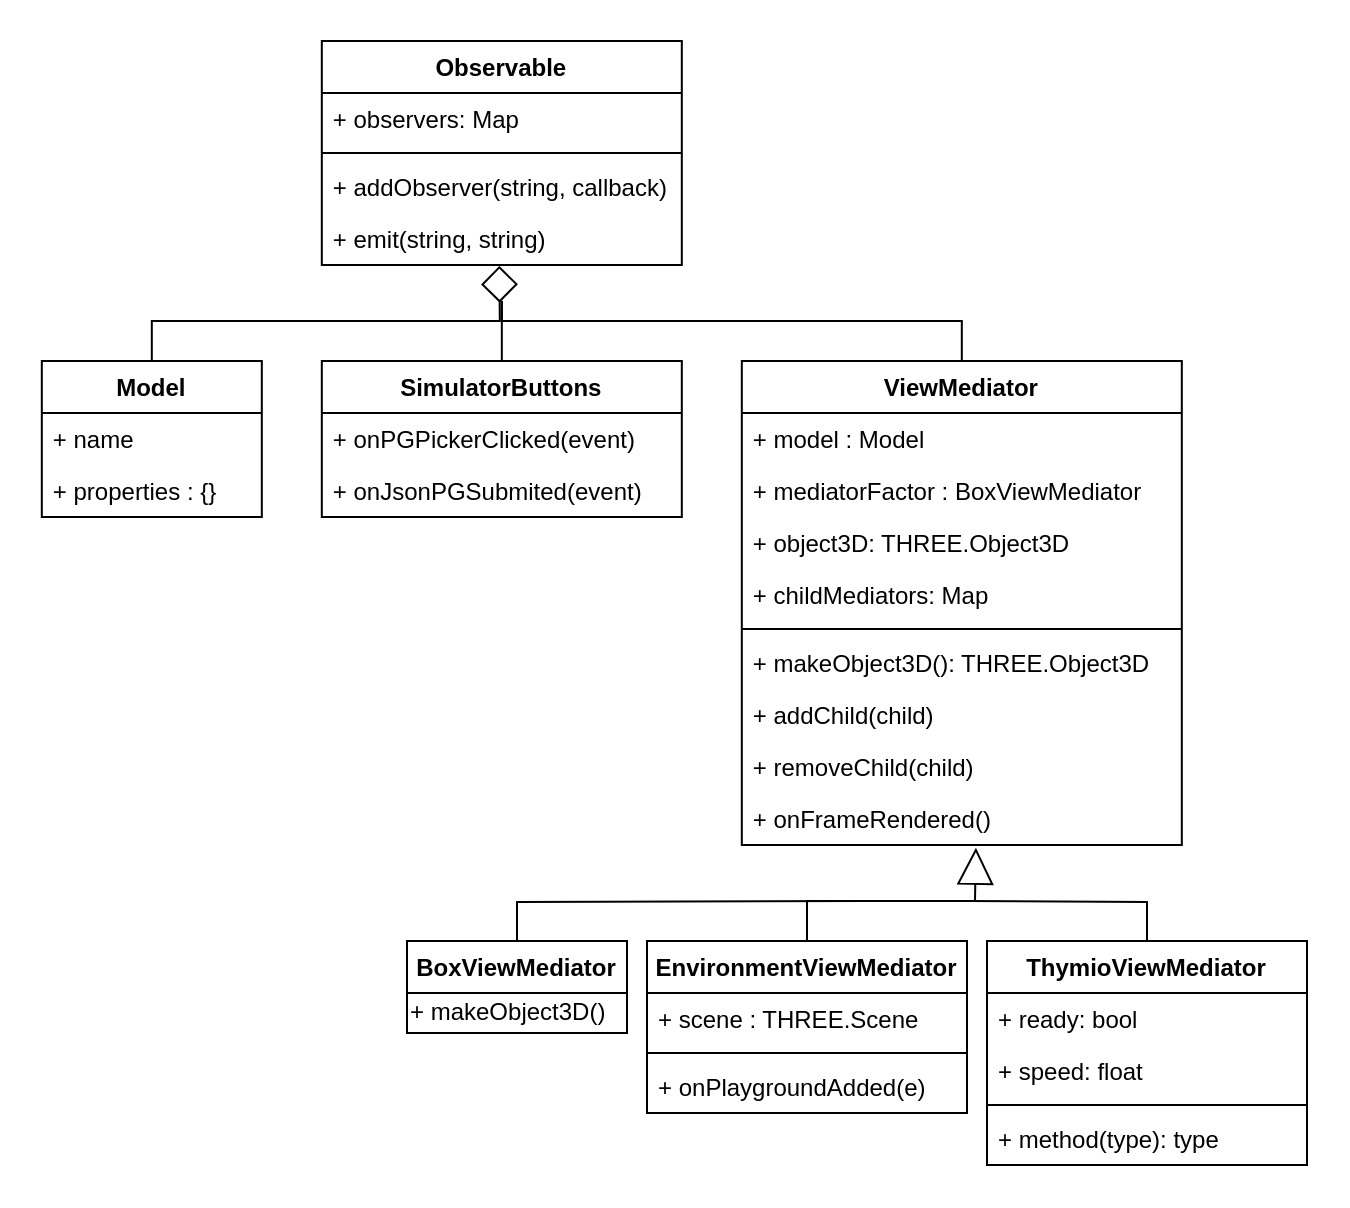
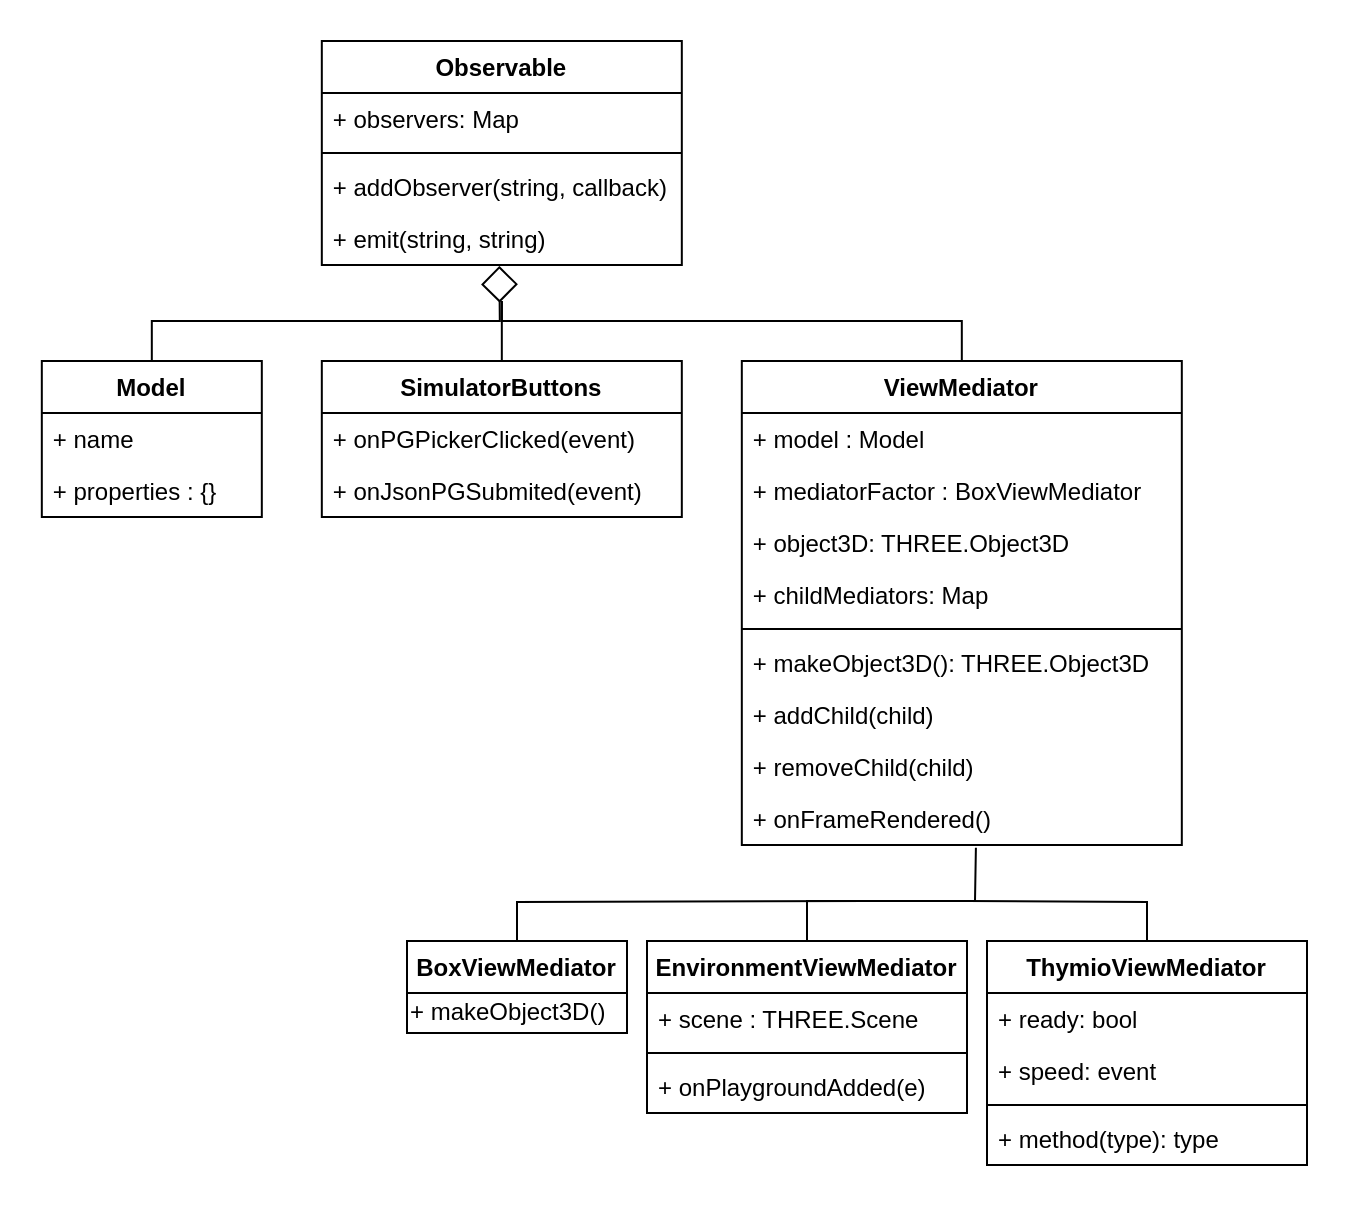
edge "EnvironmentViewMediator" -> "+ onFrameRendered()": arrowhead block -> none
node "+ speed: float": label "+ speed: float" -> "+ speed: event"
